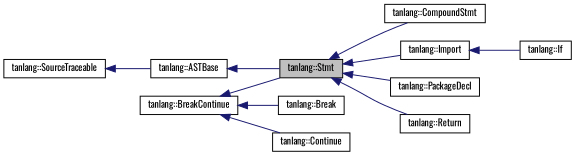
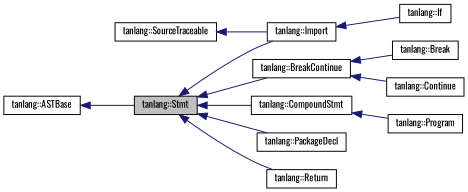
edge "tanlang::ASTBase" -> "tanlang::SourceTraceable": now "tanlang::Import" -> "tanlang::SourceTraceable"
edge "tanlang::Stmt" -> "tanlang::BreakContinue": reversed
node "tanlang::Program": added
